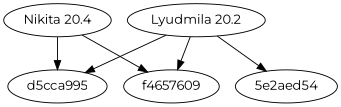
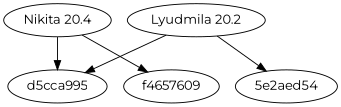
edge "Lyudmila 20.2" -> "f4657609": removed
